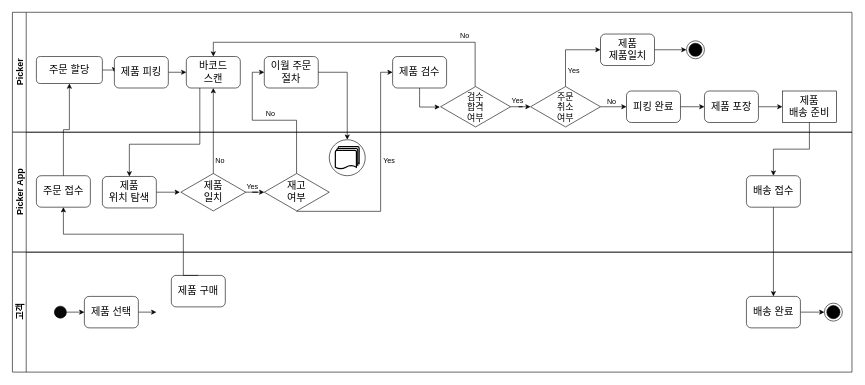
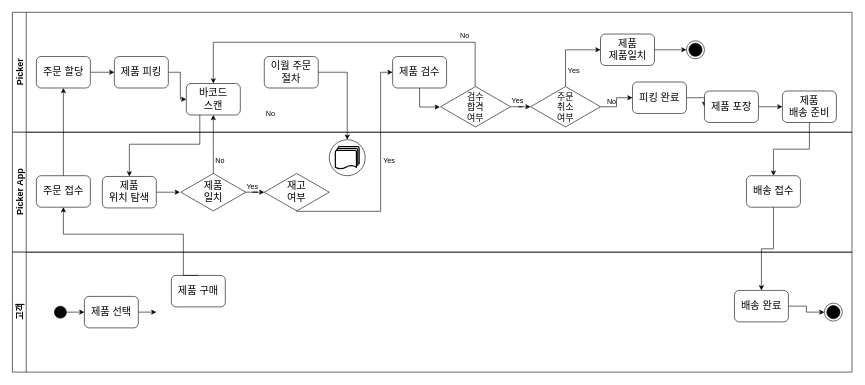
node "주문 할당": size 66x27 -> 54x32
node "바코드 스캔": moved (213, 72) -> (213, 99)
node "피킹 완료": moved (654, 107) -> (660, 98)
node "제품 배송 준비": shape rectangle -> rounded rectangle
edge "재고여부" -> "이월 주문 절차": removed
node "배송 완료": moved (774, 312) -> (762, 306)
